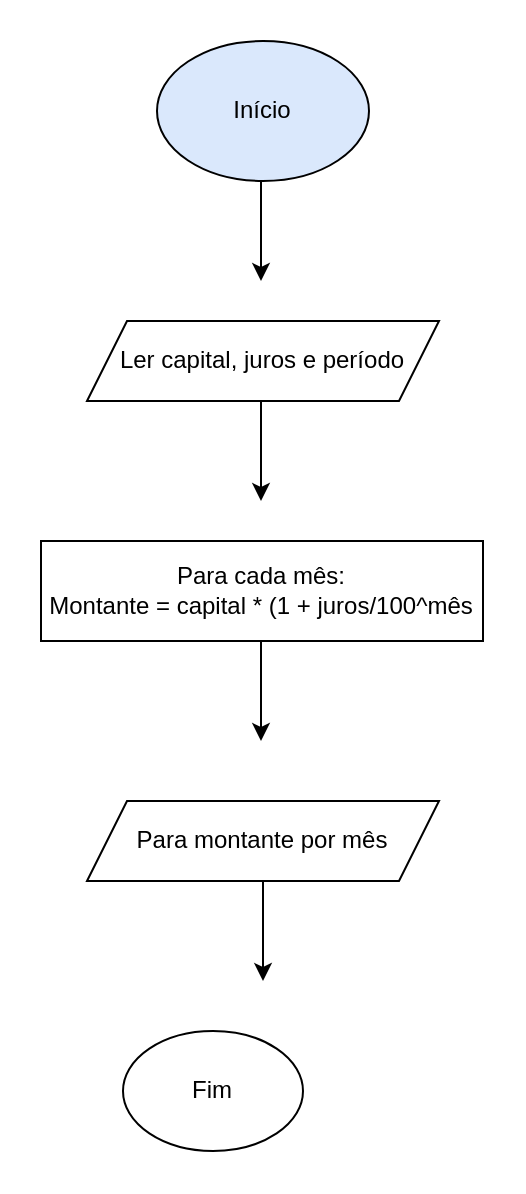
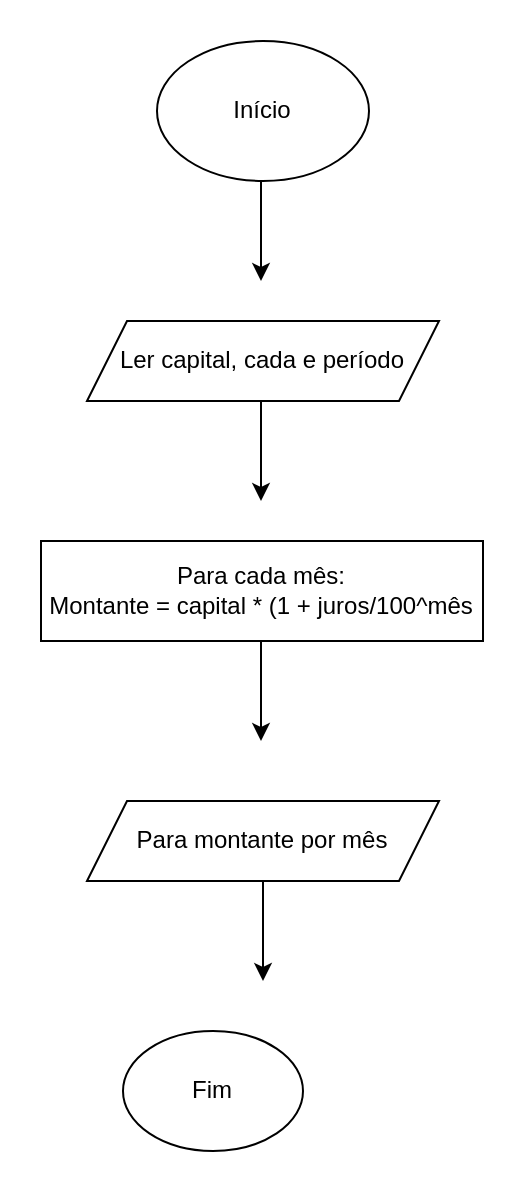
node "Início": fillcolor #dae8fc -> #ffffff
node "Ler capital, juros e período": label "Ler capital, juros e período" -> "Ler capital, cada e período"
